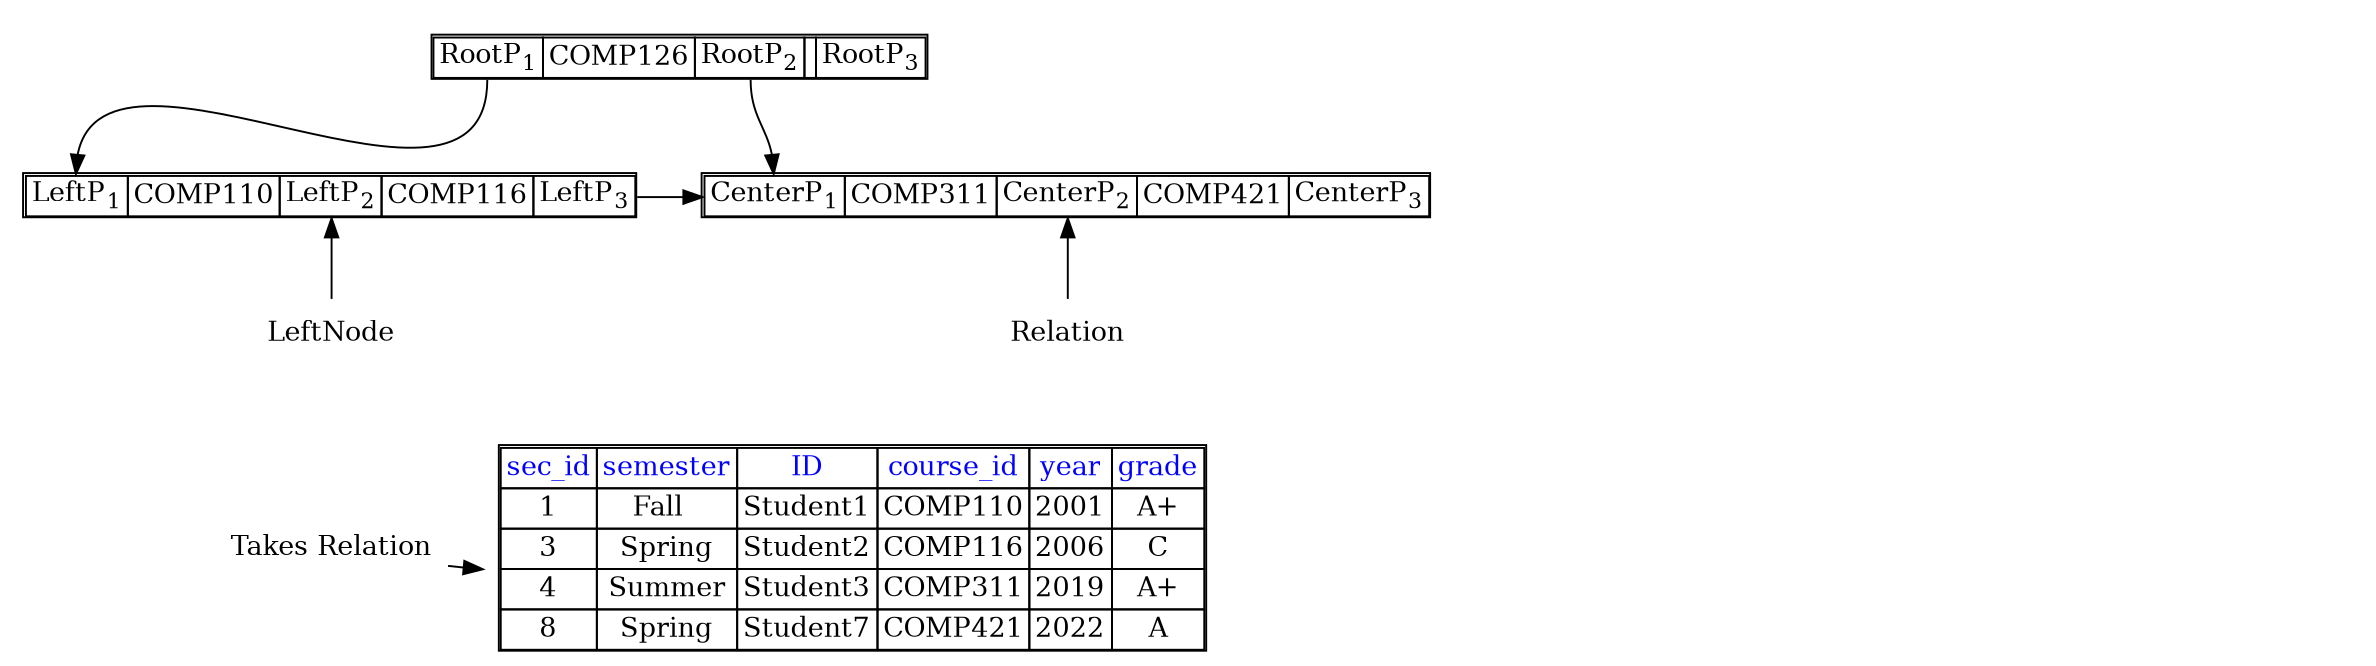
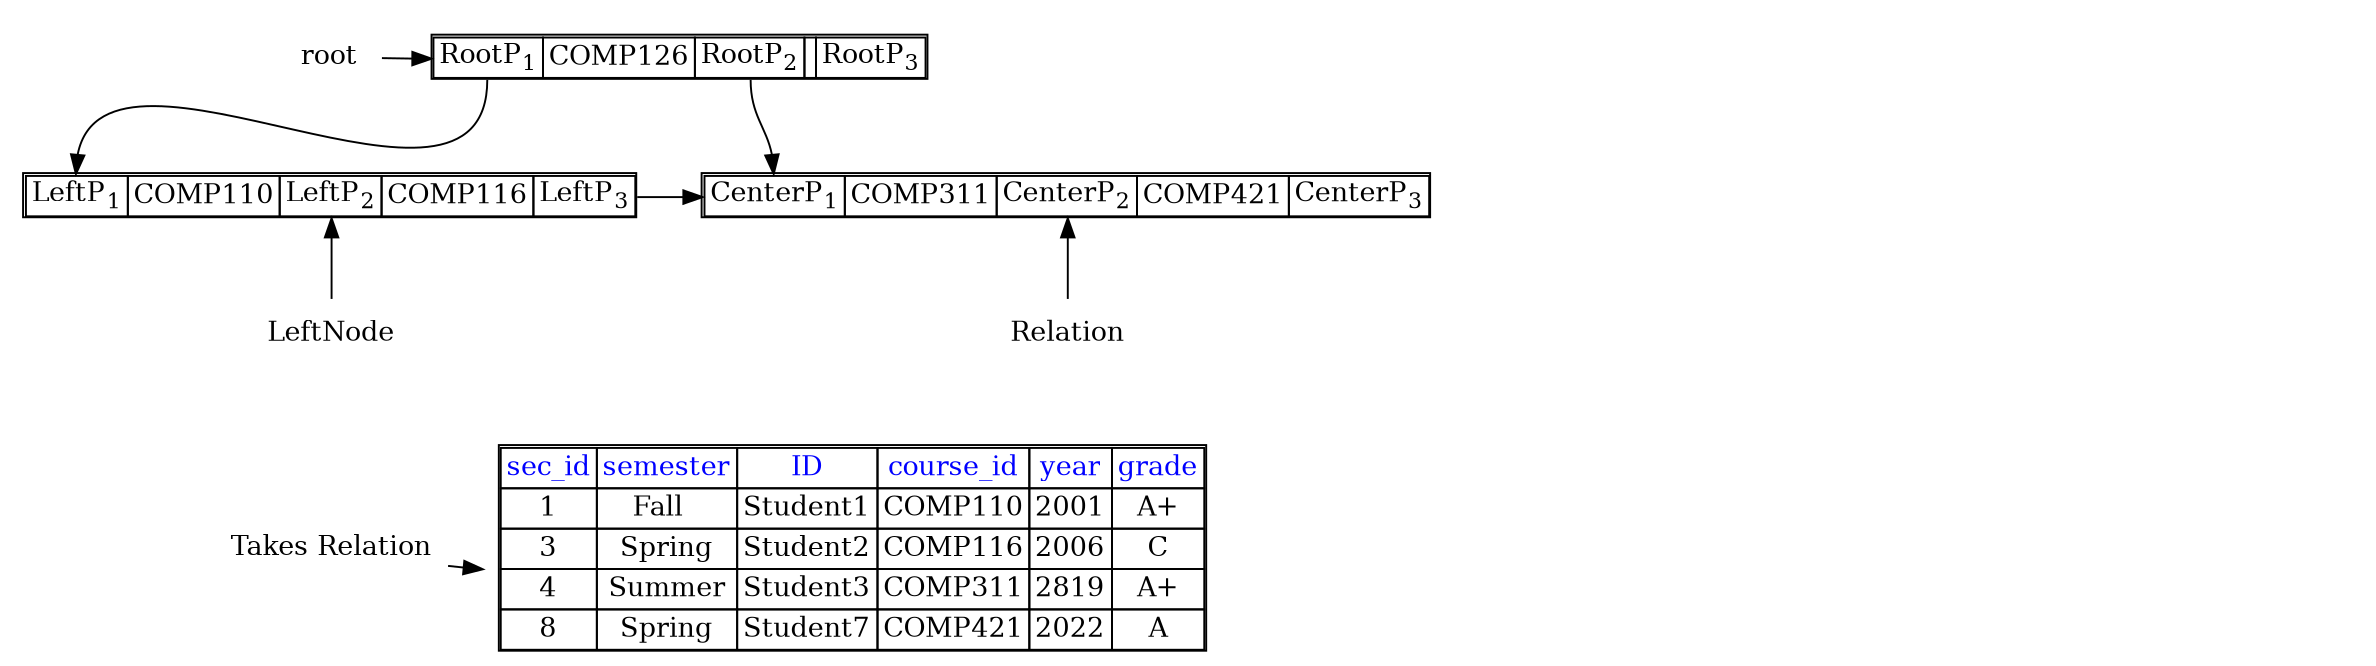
node "root": added
node "sec_id": text "2019" -> "2819"
